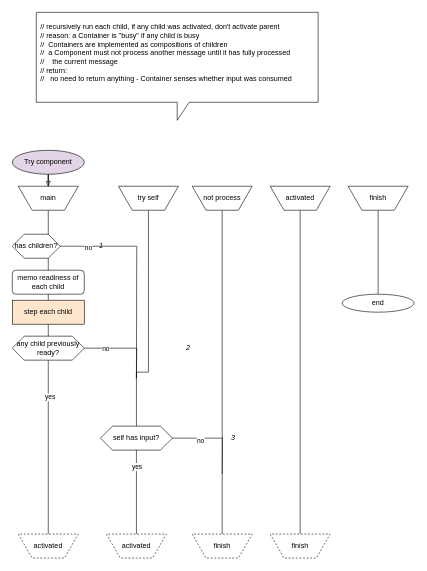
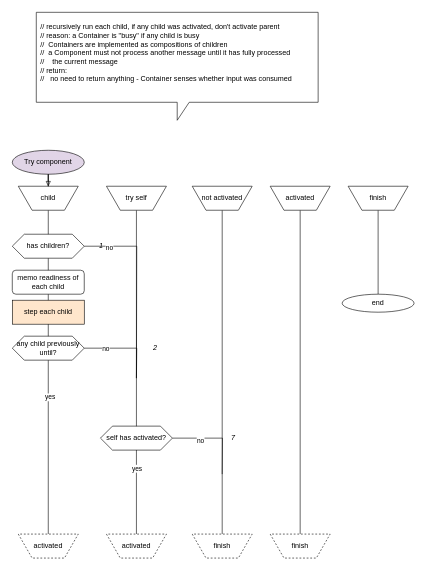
node "main": label "main" -> "child"
node "try self": moved (149, 198) -> (137, 198)
node "not process": label "not process" -> "not activated"
node "has children?": size 48x24 -> 72x24
node "any child previously ready?": label "any child previously ready?" -> "any child previously until?"
node "2": moved (188, 348) -> (155, 348)
node "self has input?": label "self has input?" -> "self has activated?"
node "3": label "3" -> "7"
